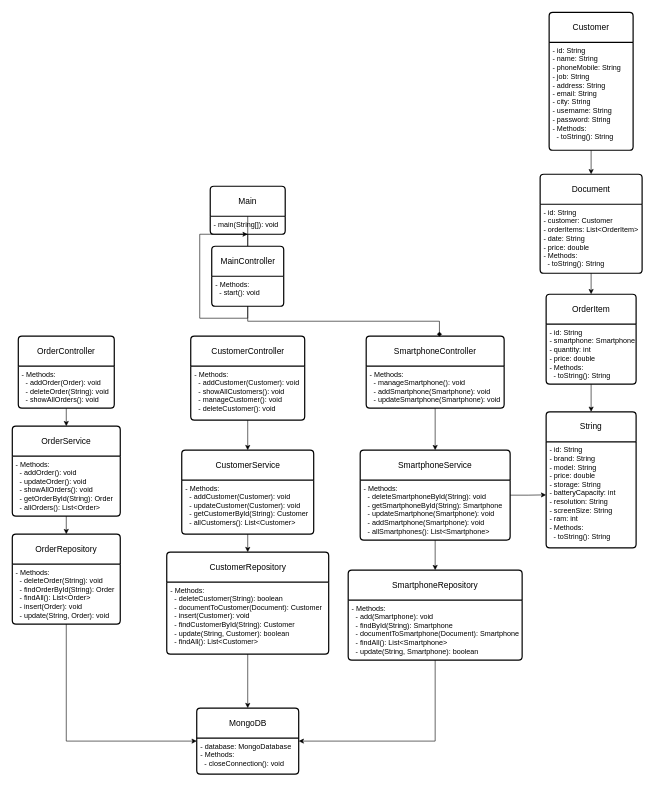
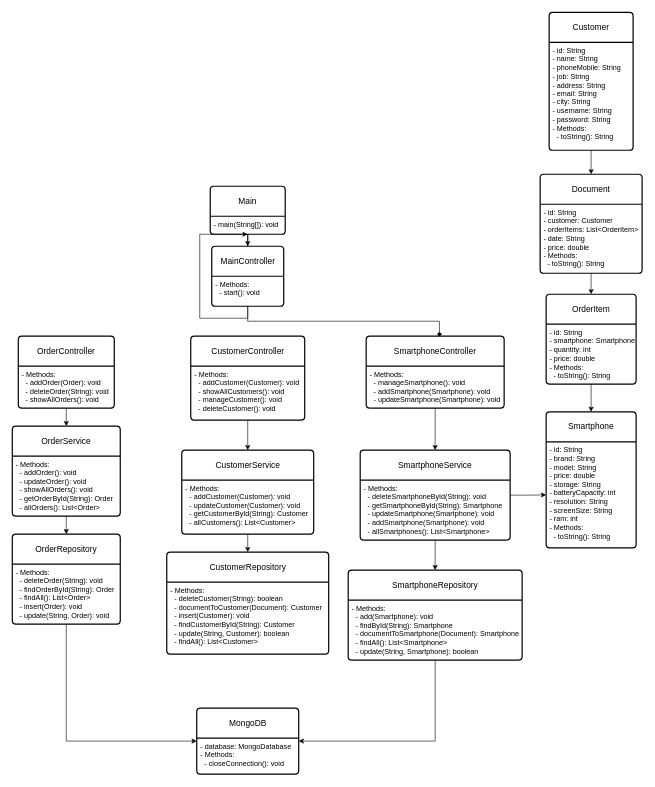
edge "Main" -> "- main(String[]): void": now "Main" -> "MainController"
node "String": label "String" -> "Smartphone"
edge "CustomerRepository" -> "MongoDB": removed
